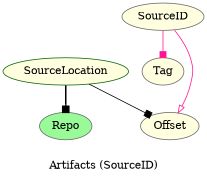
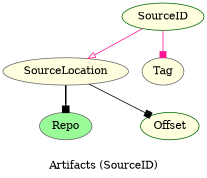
node "SourceID": color gray40 -> darkgreen
edge "SourceID" -> "Offset": now "SourceID" -> "SourceLocation"
node "SourceLocation": color darkgreen -> gray40
node "Offset": color gray40 -> darkgreen
